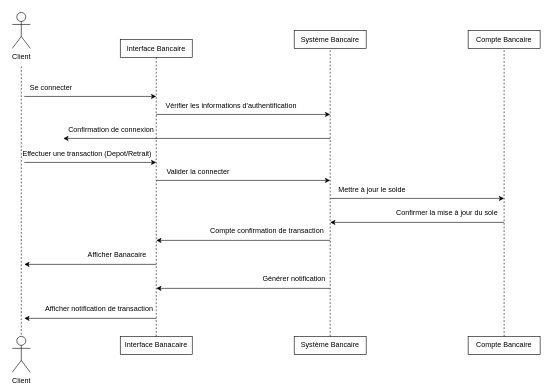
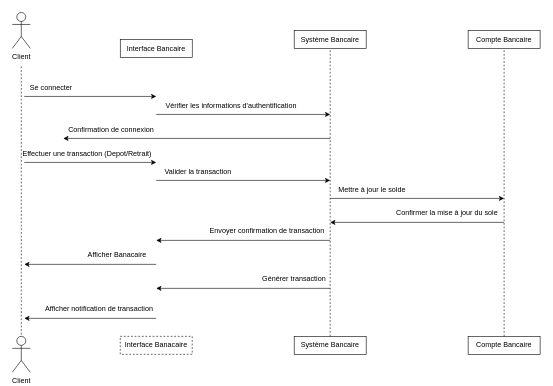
node "Valider la connecter": label "Valider la connecter" -> "Valider la transaction"
edge "Interface Bancaire" -- "Interface Banacaire": removed
node "Compte confirmation de transaction": label "Compte confirmation de transaction" -> "Envoyer confirmation de transaction"
node "Générer notification": label "Générer notification" -> "Générer transaction"
node "Interface Banacaire": style solid -> dashed
